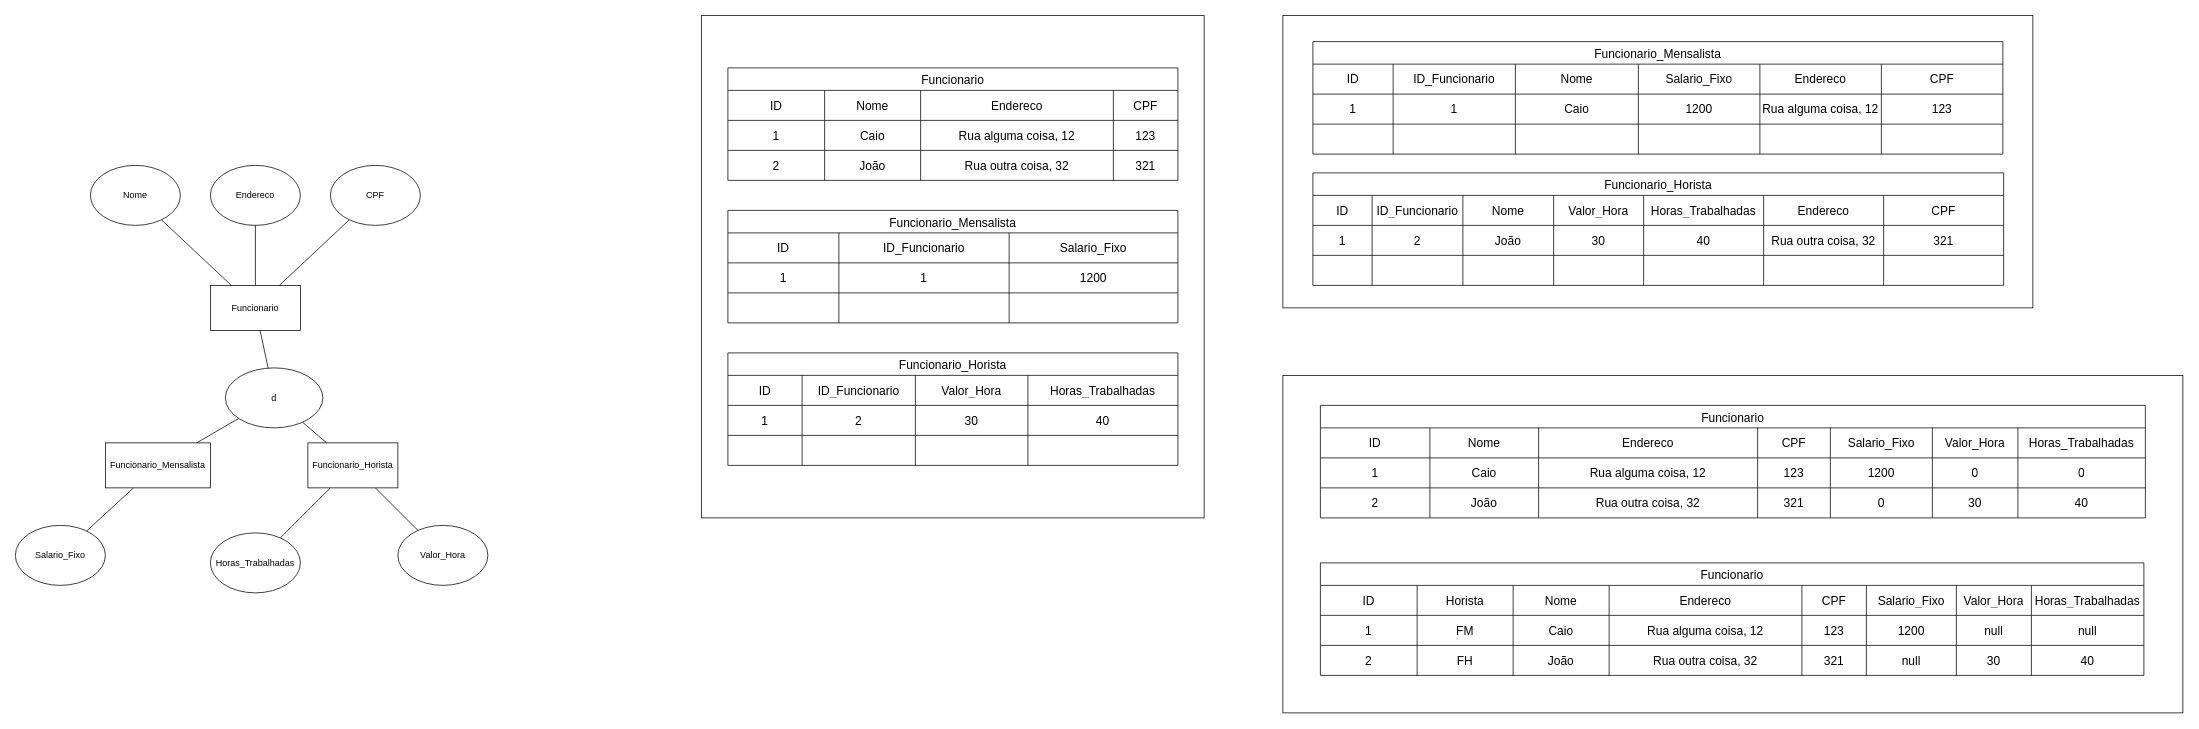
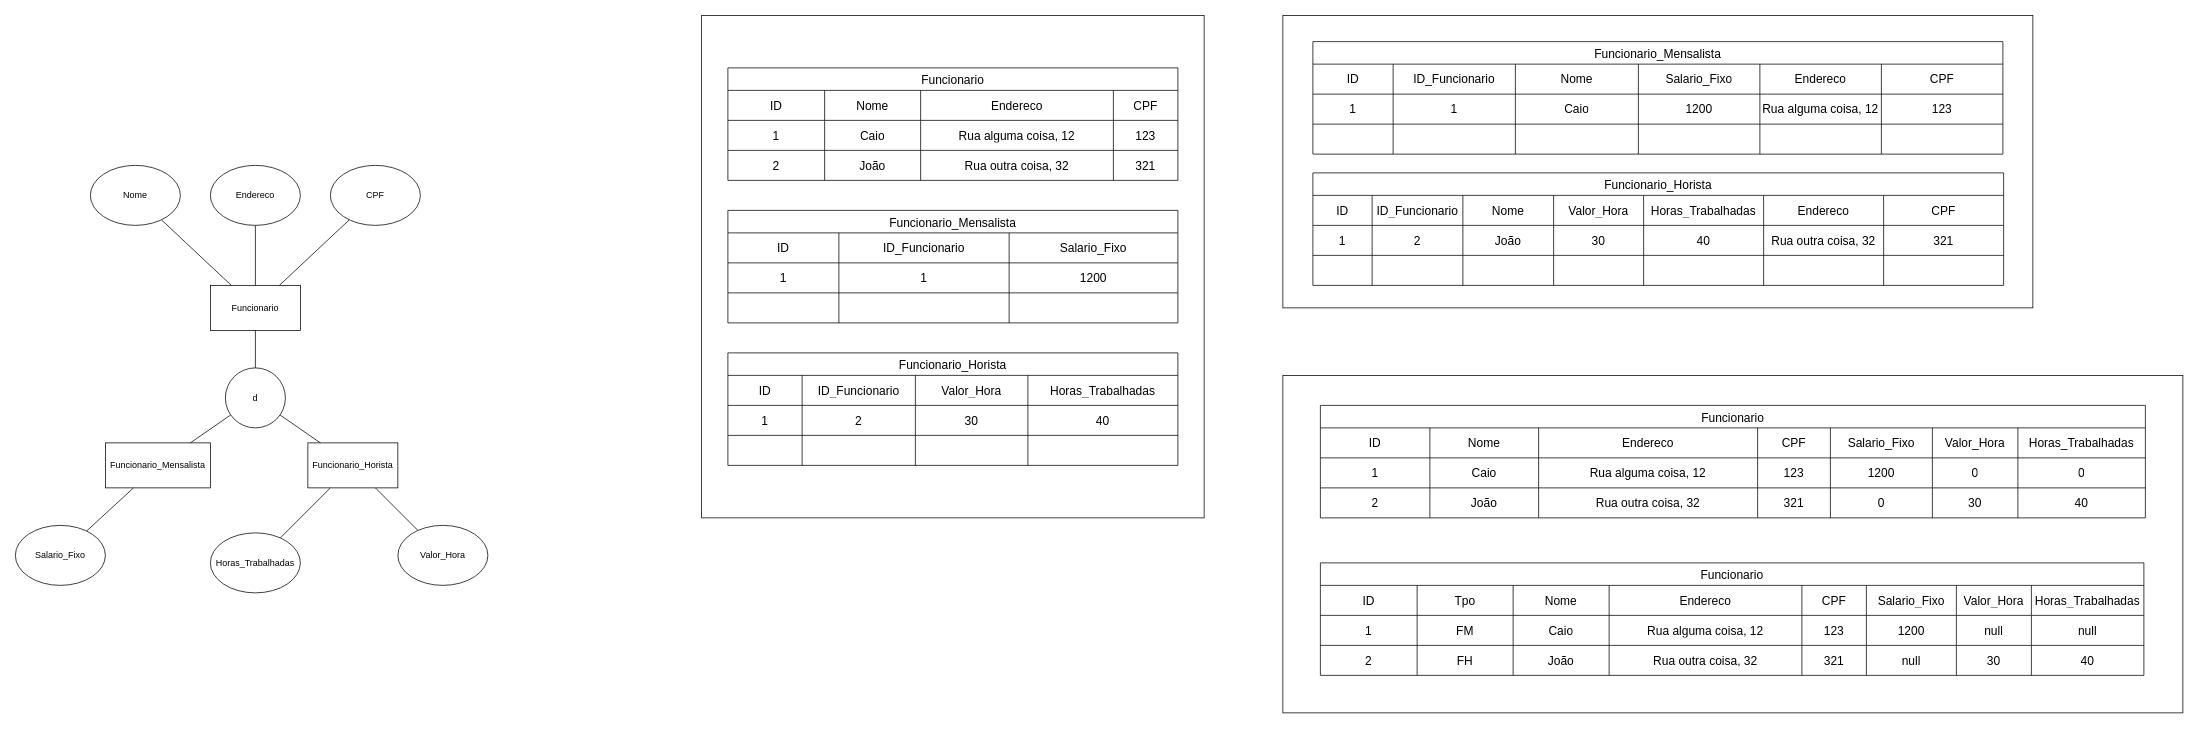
node "d": size 98x60 -> 60x60
node "Horista": label "Horista" -> "Tpo"
